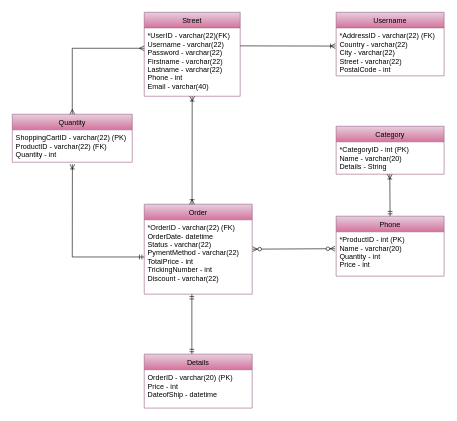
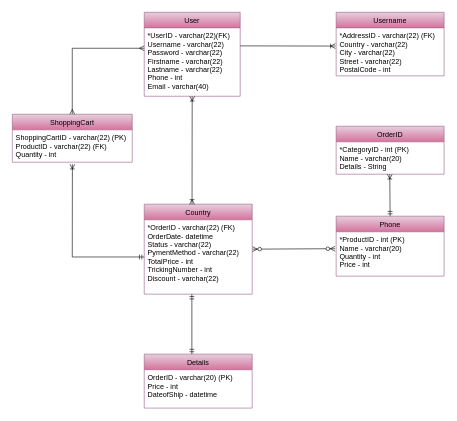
node "Street": label "Street" -> "User"
node "Quantity": label "Quantity" -> "ShoppingCart"
node "Category": label "Category" -> "OrderID"
node "Order": label "Order" -> "Country"
